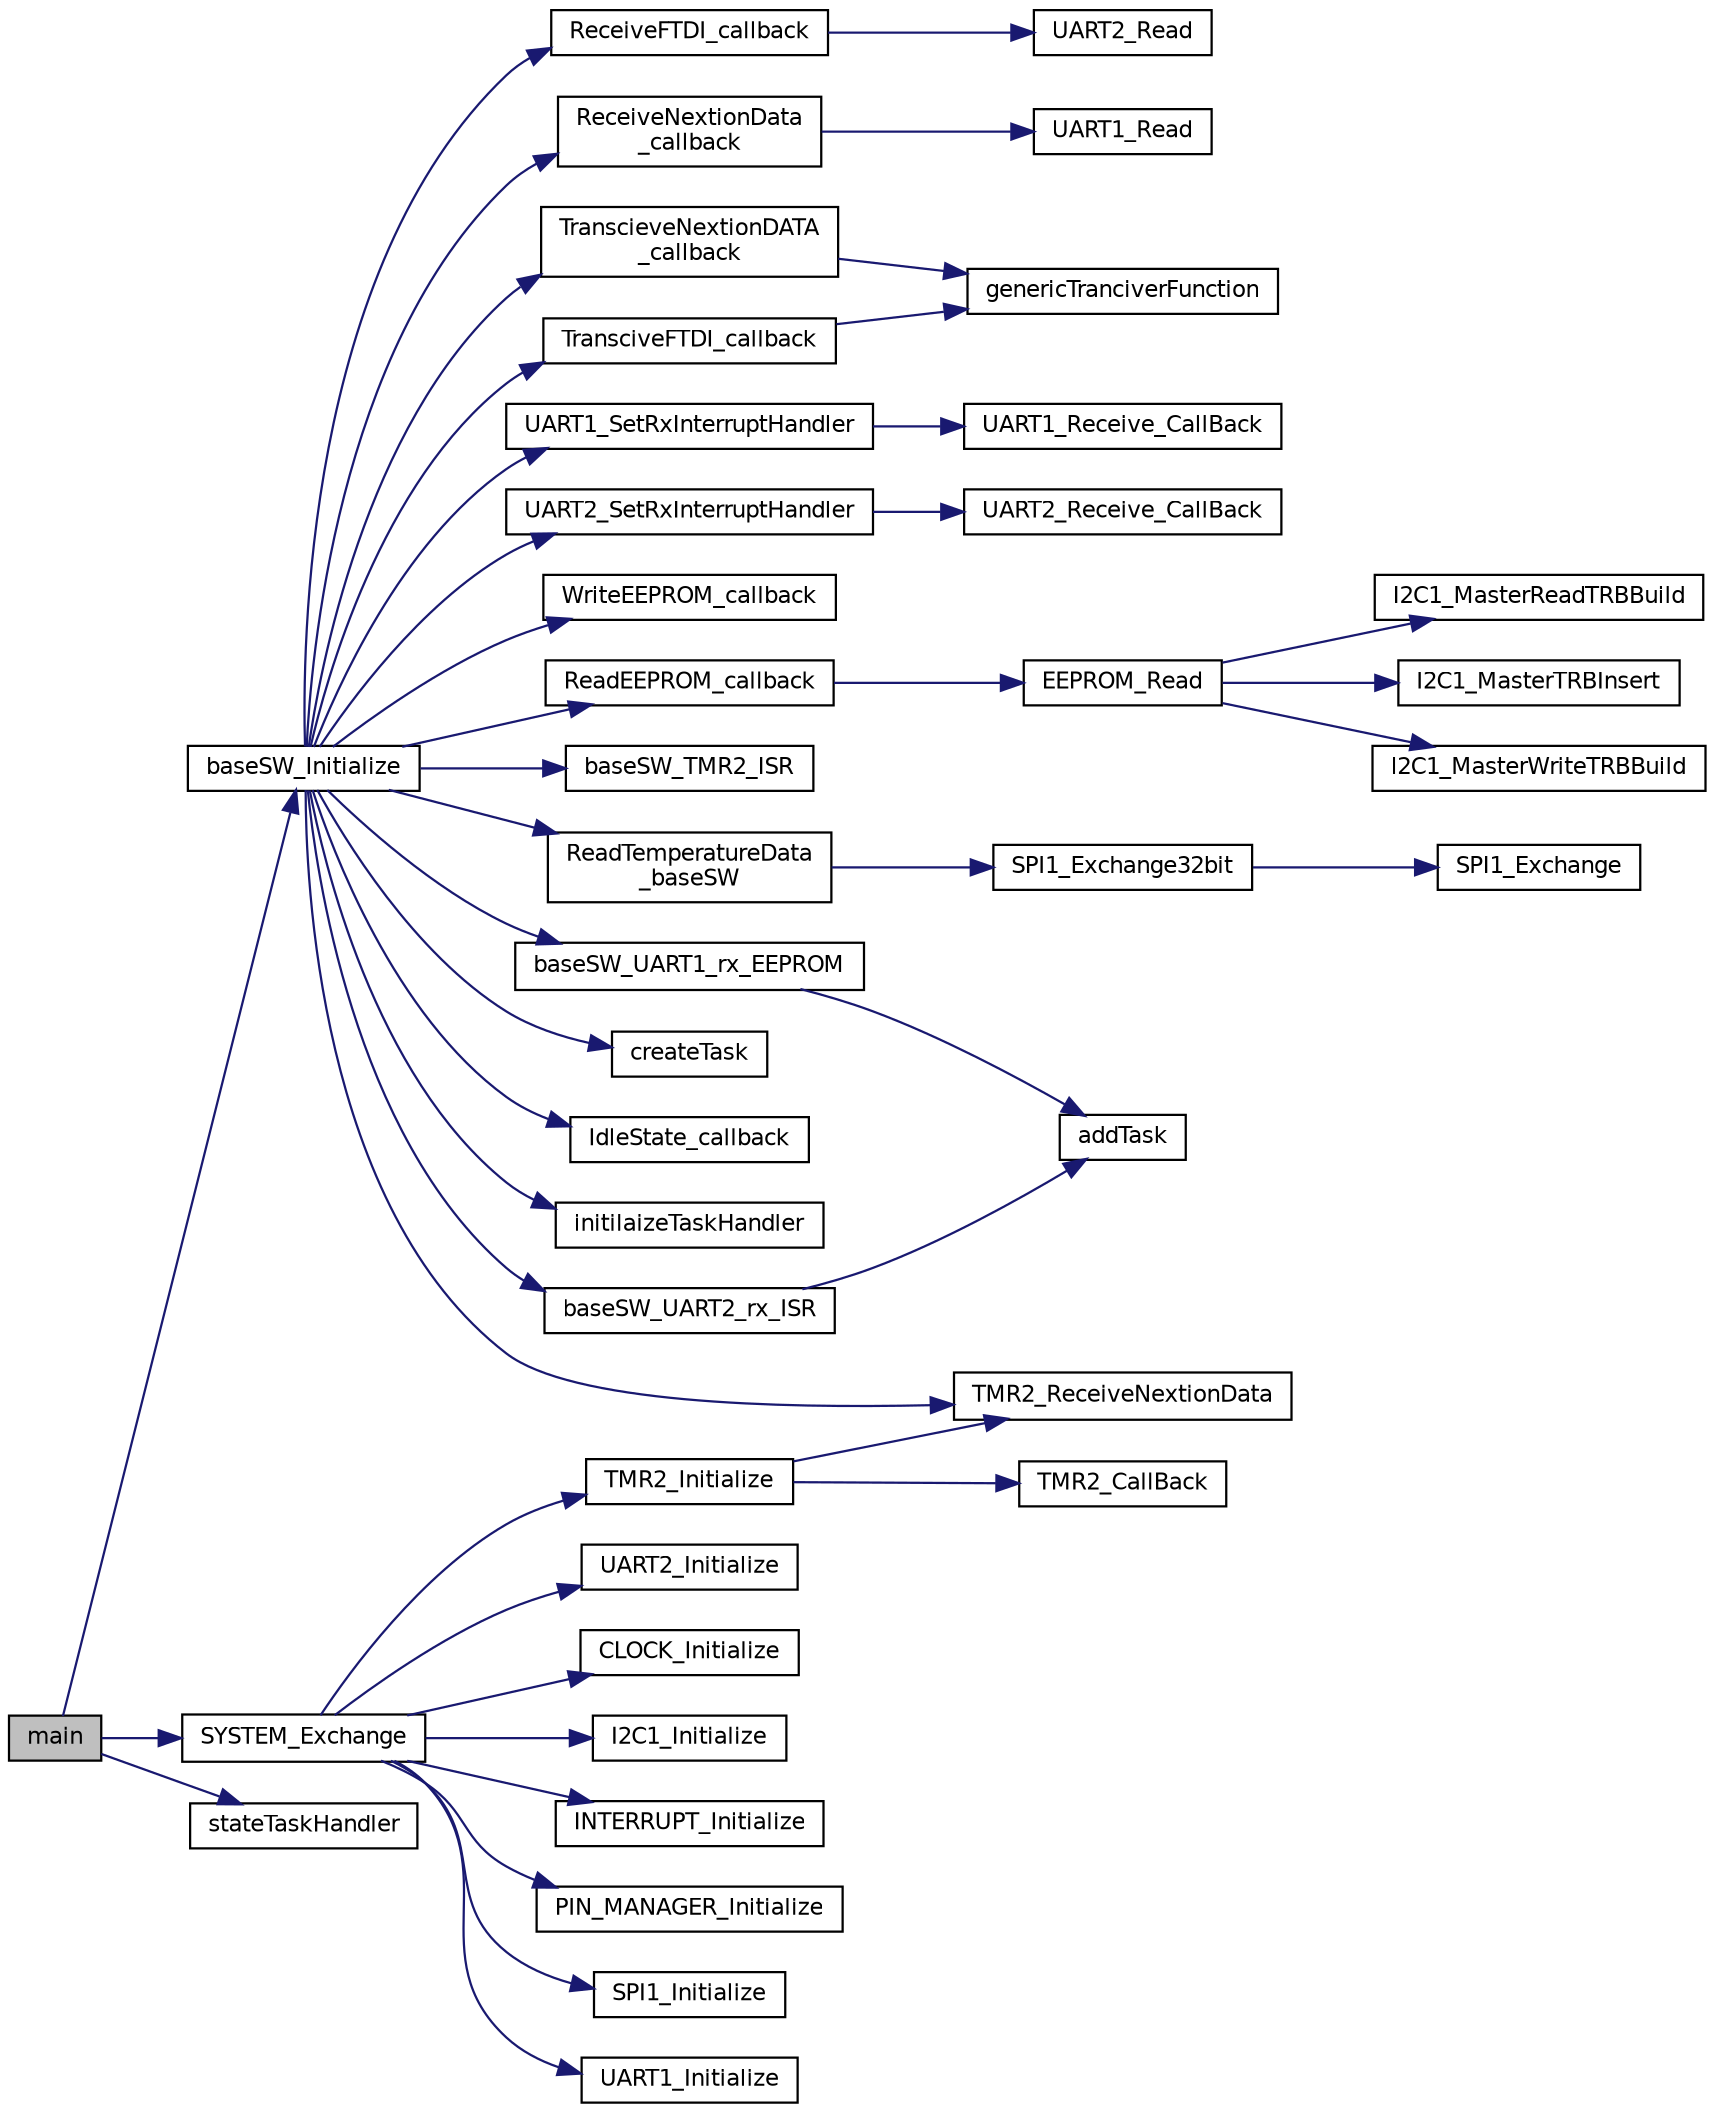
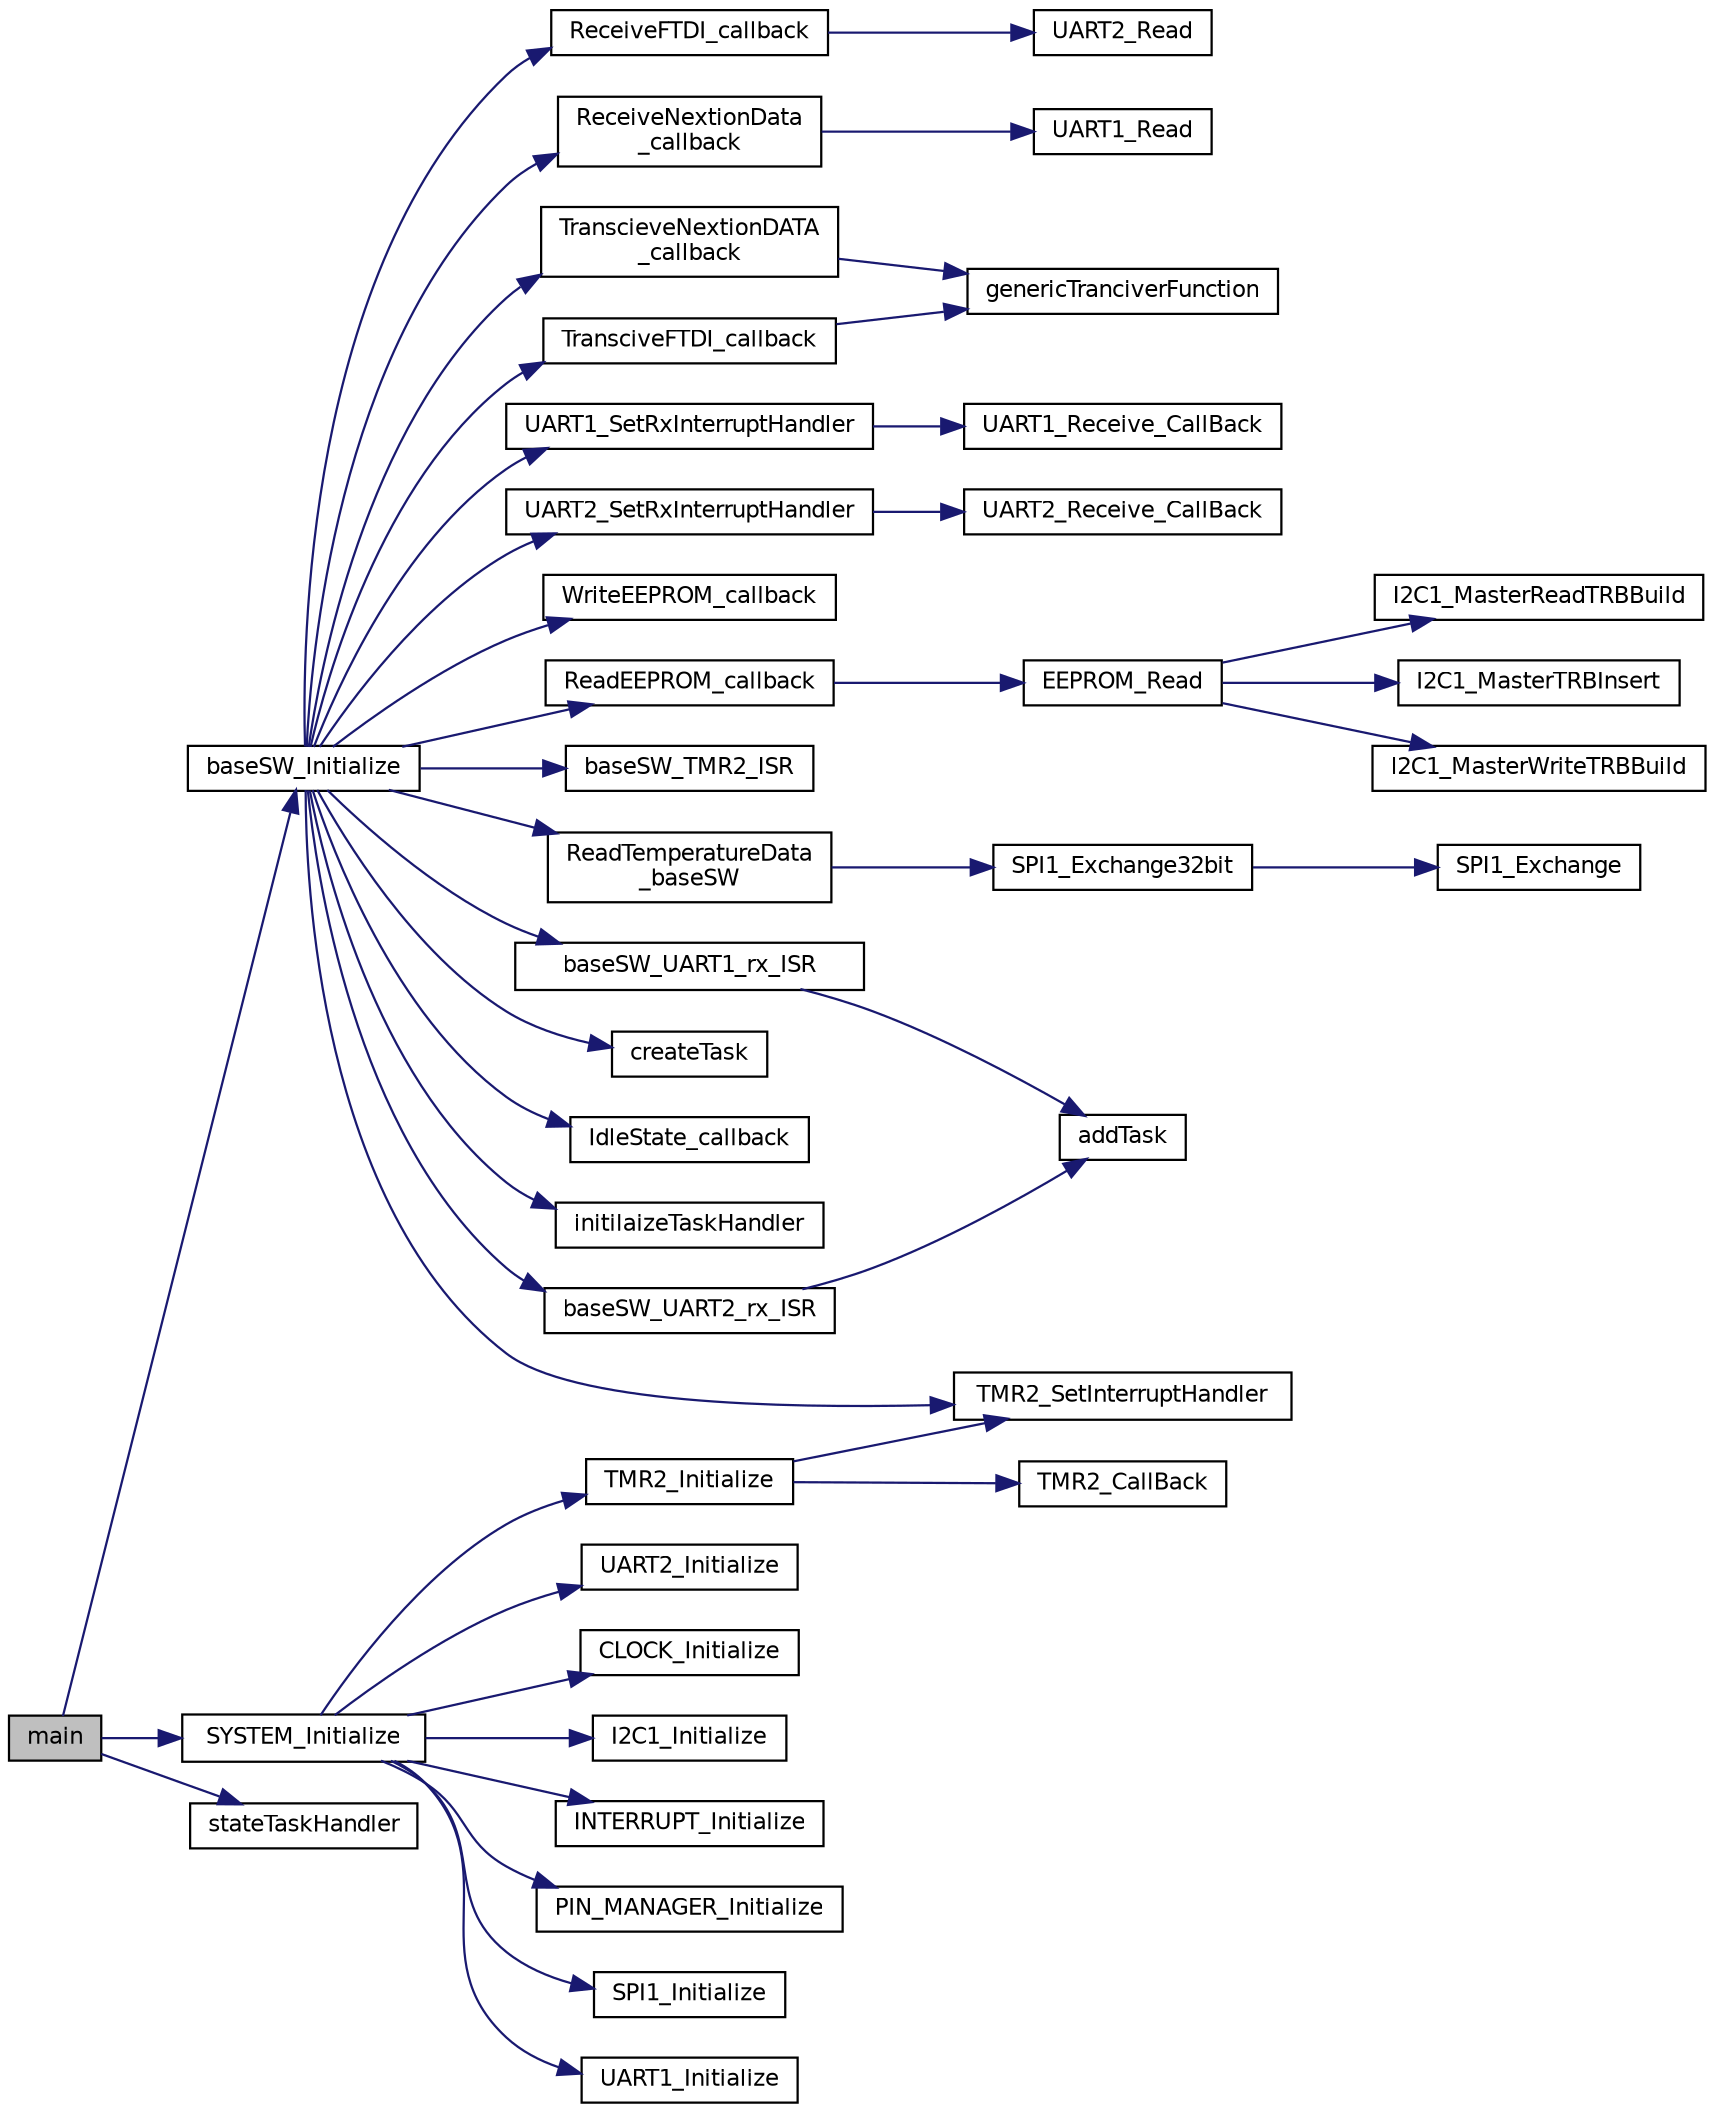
node "baseSW_UART1_rx_EEPROM": label "baseSW_UART1_rx_EEPROM" -> "baseSW_UART1_rx_ISR"
node "TMR2_ReceiveNextionData": label "TMR2_ReceiveNextionData" -> "TMR2_SetInterruptHandler"
node "SYSTEM_Exchange": label "SYSTEM_Exchange" -> "SYSTEM_Initialize"
